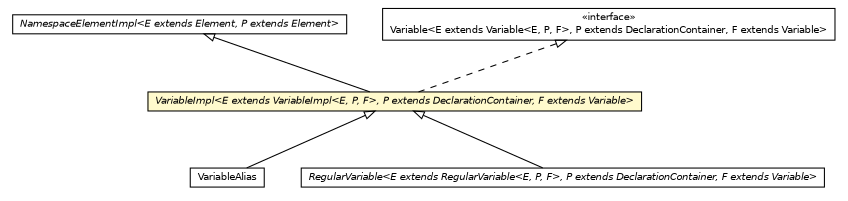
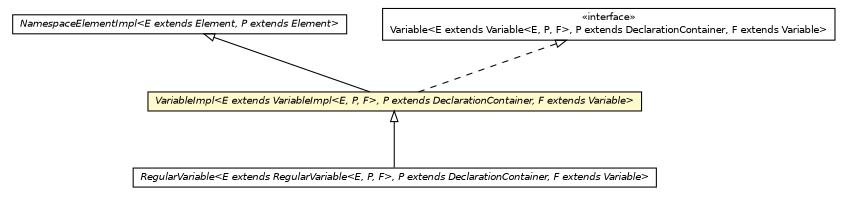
node "VariableAlias": removed
